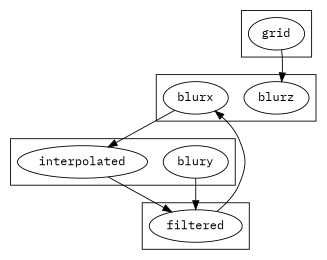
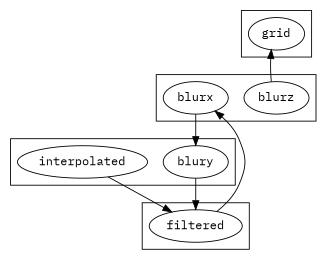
edge "grid" -> "blurz": reversed
edge "blurx" -> "interpolated": now "blurx" -> "blury"
